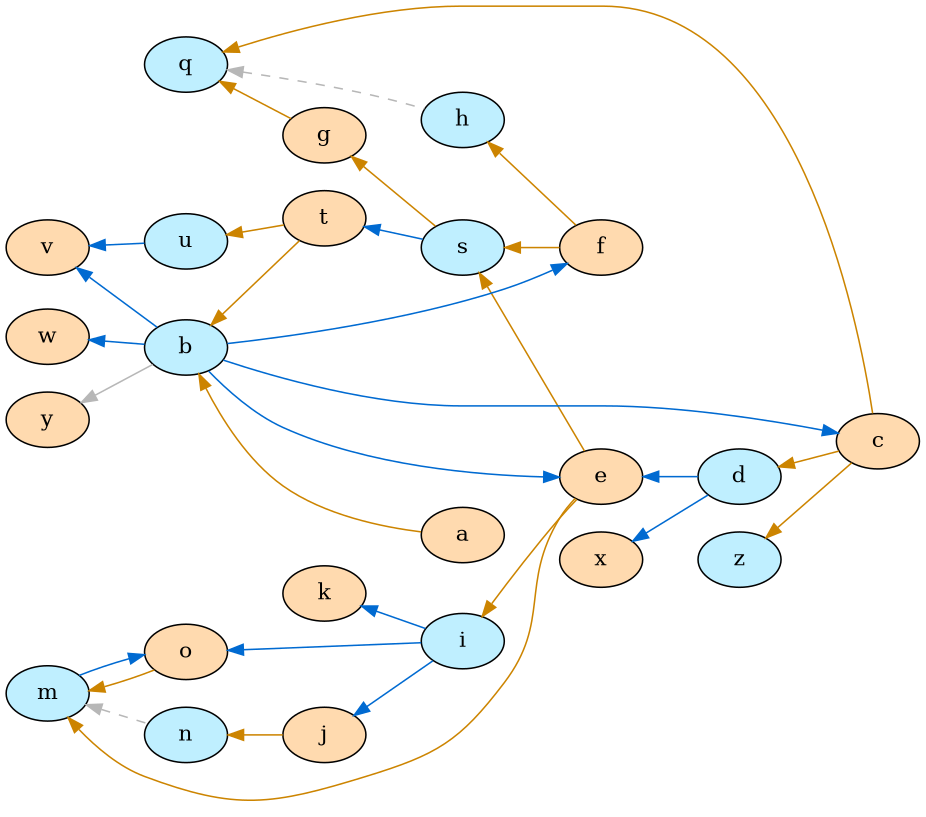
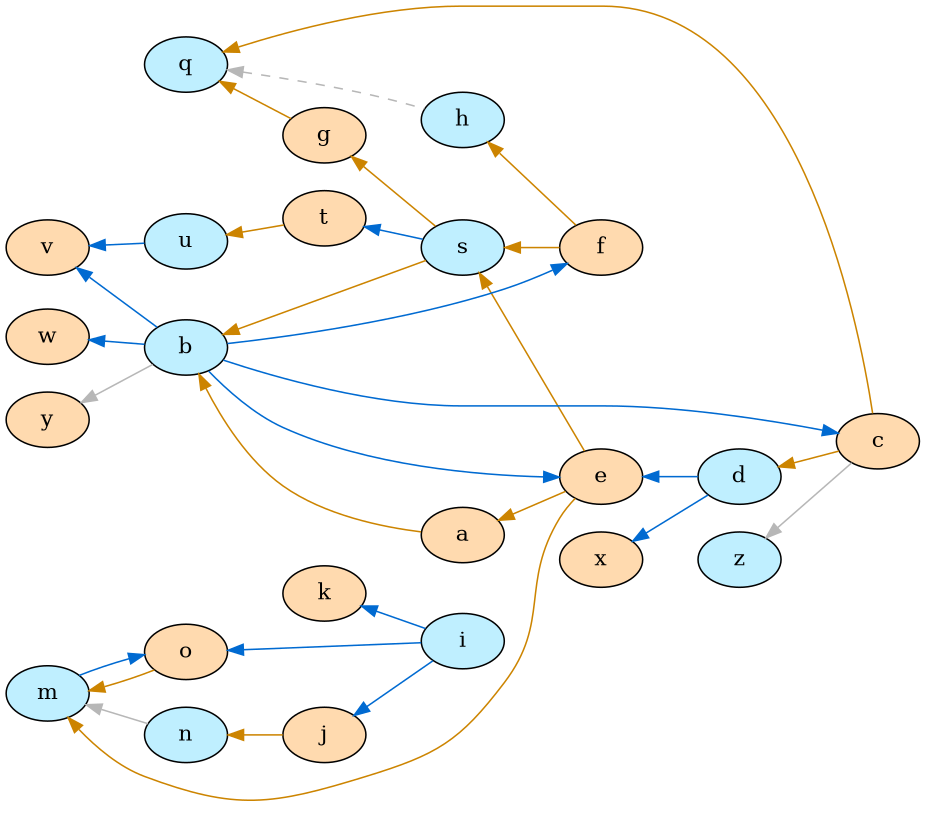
edge "t" -> "b": now "s" -> "b"
edge "c" -> "z": color #cc8400 -> #b7b7b7
edge "e" -> "i": now "e" -> "a"
edge "n" -> "m": style dashed -> solid
